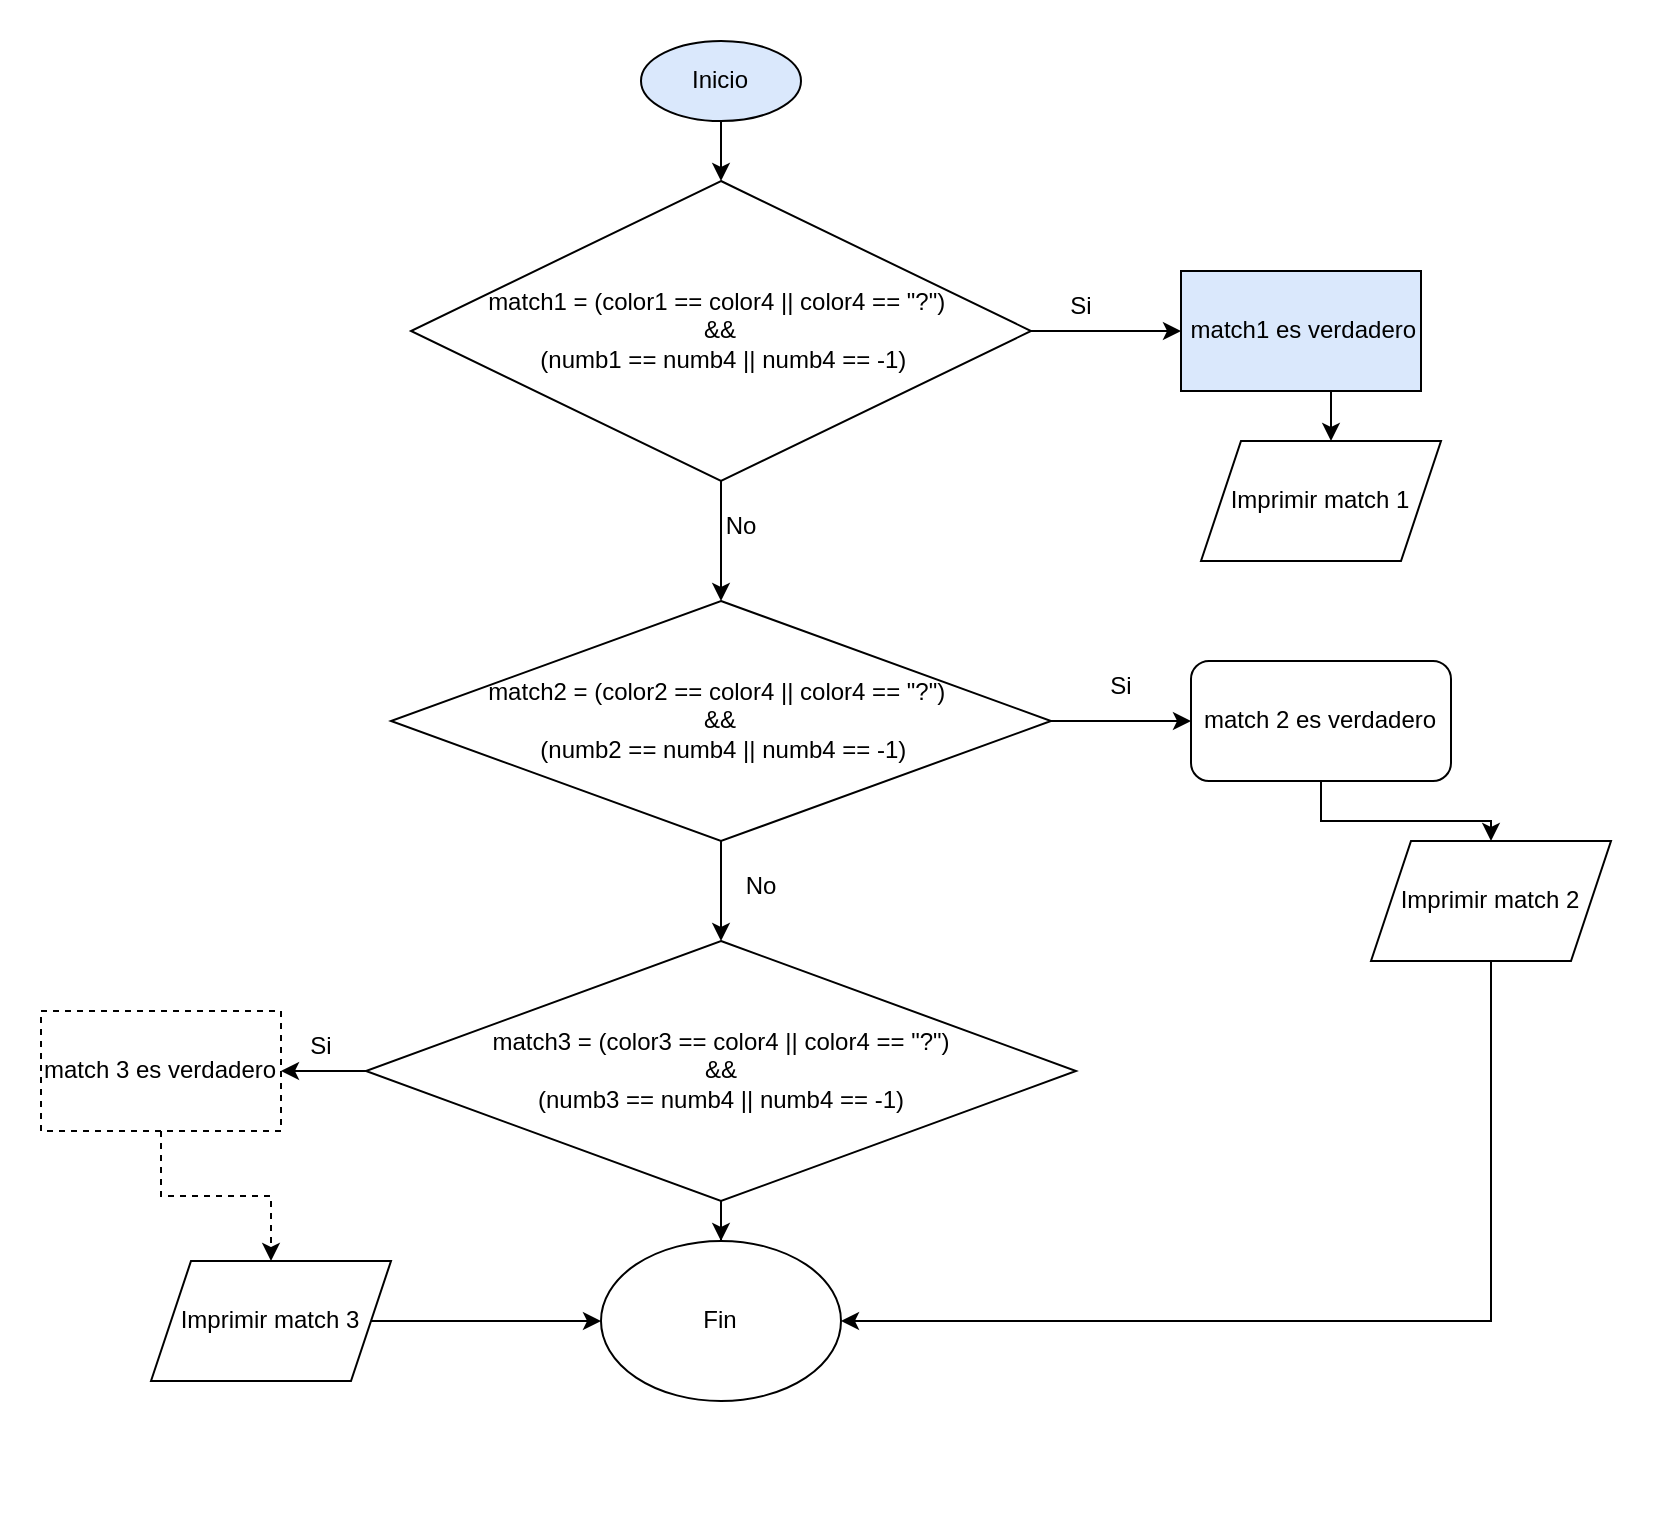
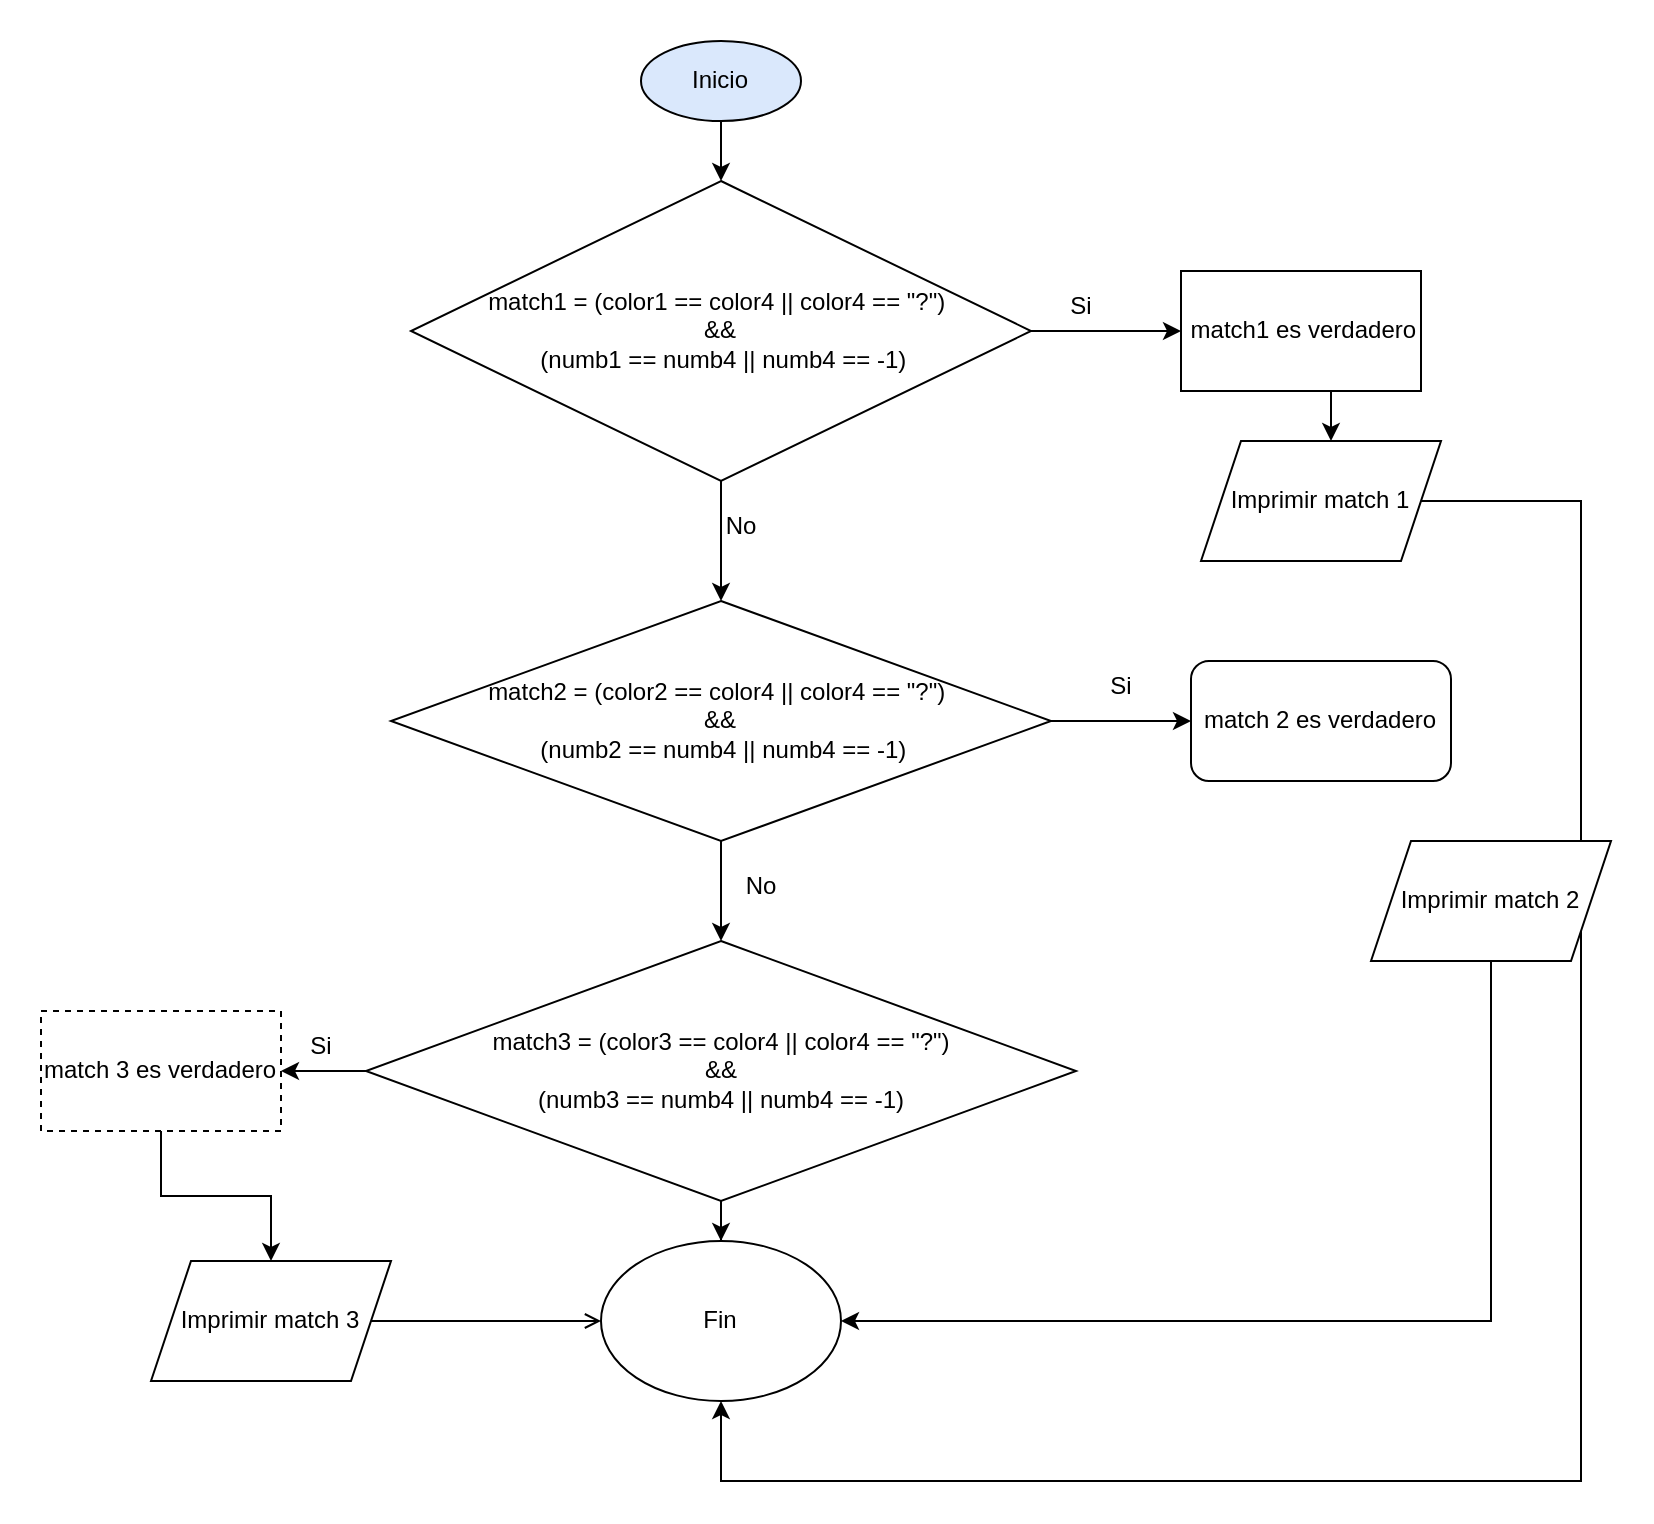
node "match1 es verdadero": fillcolor #dae8fc -> #ffffff
edge "match 2 es verdadero" -> "Imprimir match 2": removed
edge "match 3 es verdadero" -> "Imprimir match 3": style dashed -> solid
edge "Imprimir match 3" -> "Fin": arrowhead classic -> open
edge "Imprimir match 1" -> "Fin": added
